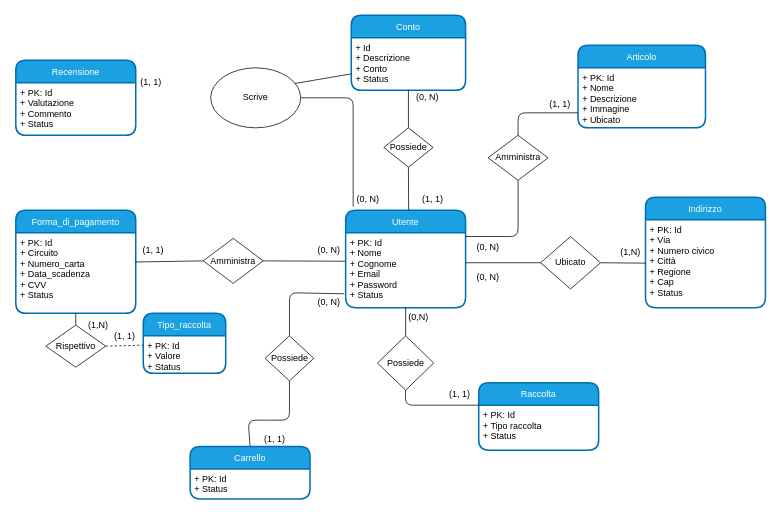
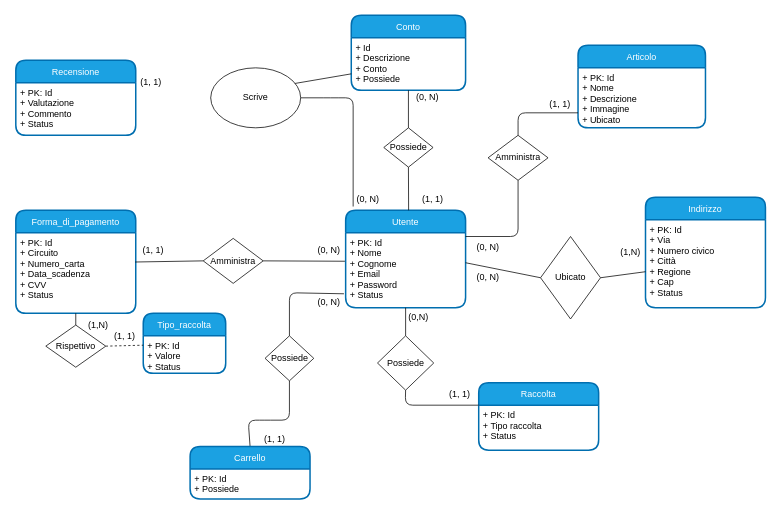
node "+ Id + Descrizione + Conto + Status": label "+ Id + Descrizione + Conto + Status" -> "+ Id + Descrizione + Conto + Possiede"
node "Ubicato": size 60x53 -> 60x83
node "+ PK: Id + Status": label "+ PK: Id + Status" -> "+ PK: Id + Possiede"
